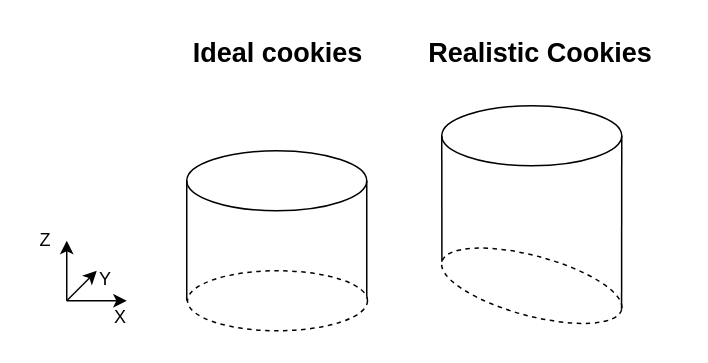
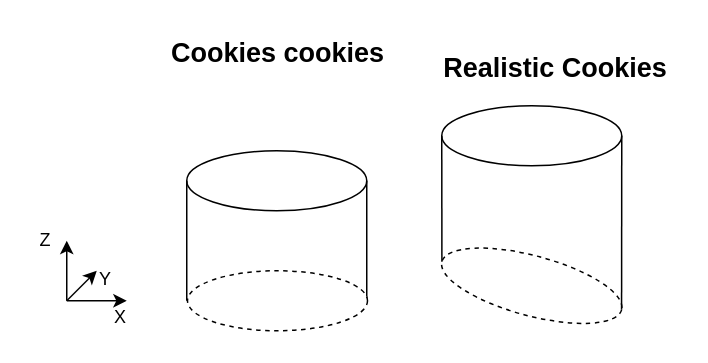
node "Ideal cookies": label "Ideal cookies" -> "Cookies cookies"
node "Realistic Cookies": moved (540, 53) -> (555, 68)
